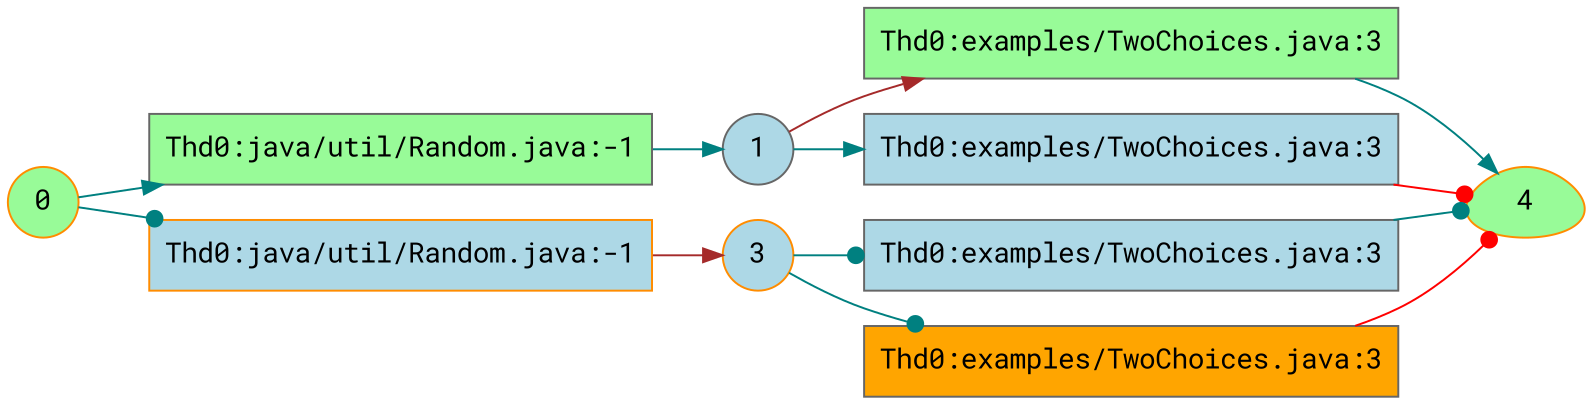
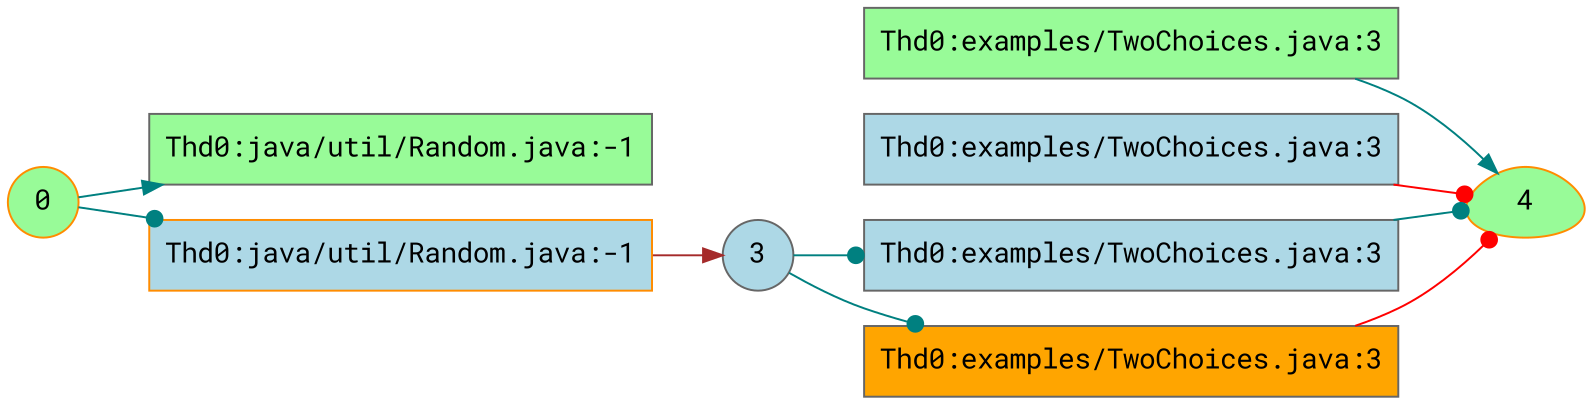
node "1": removed
node "3": color darkorange -> gray40
